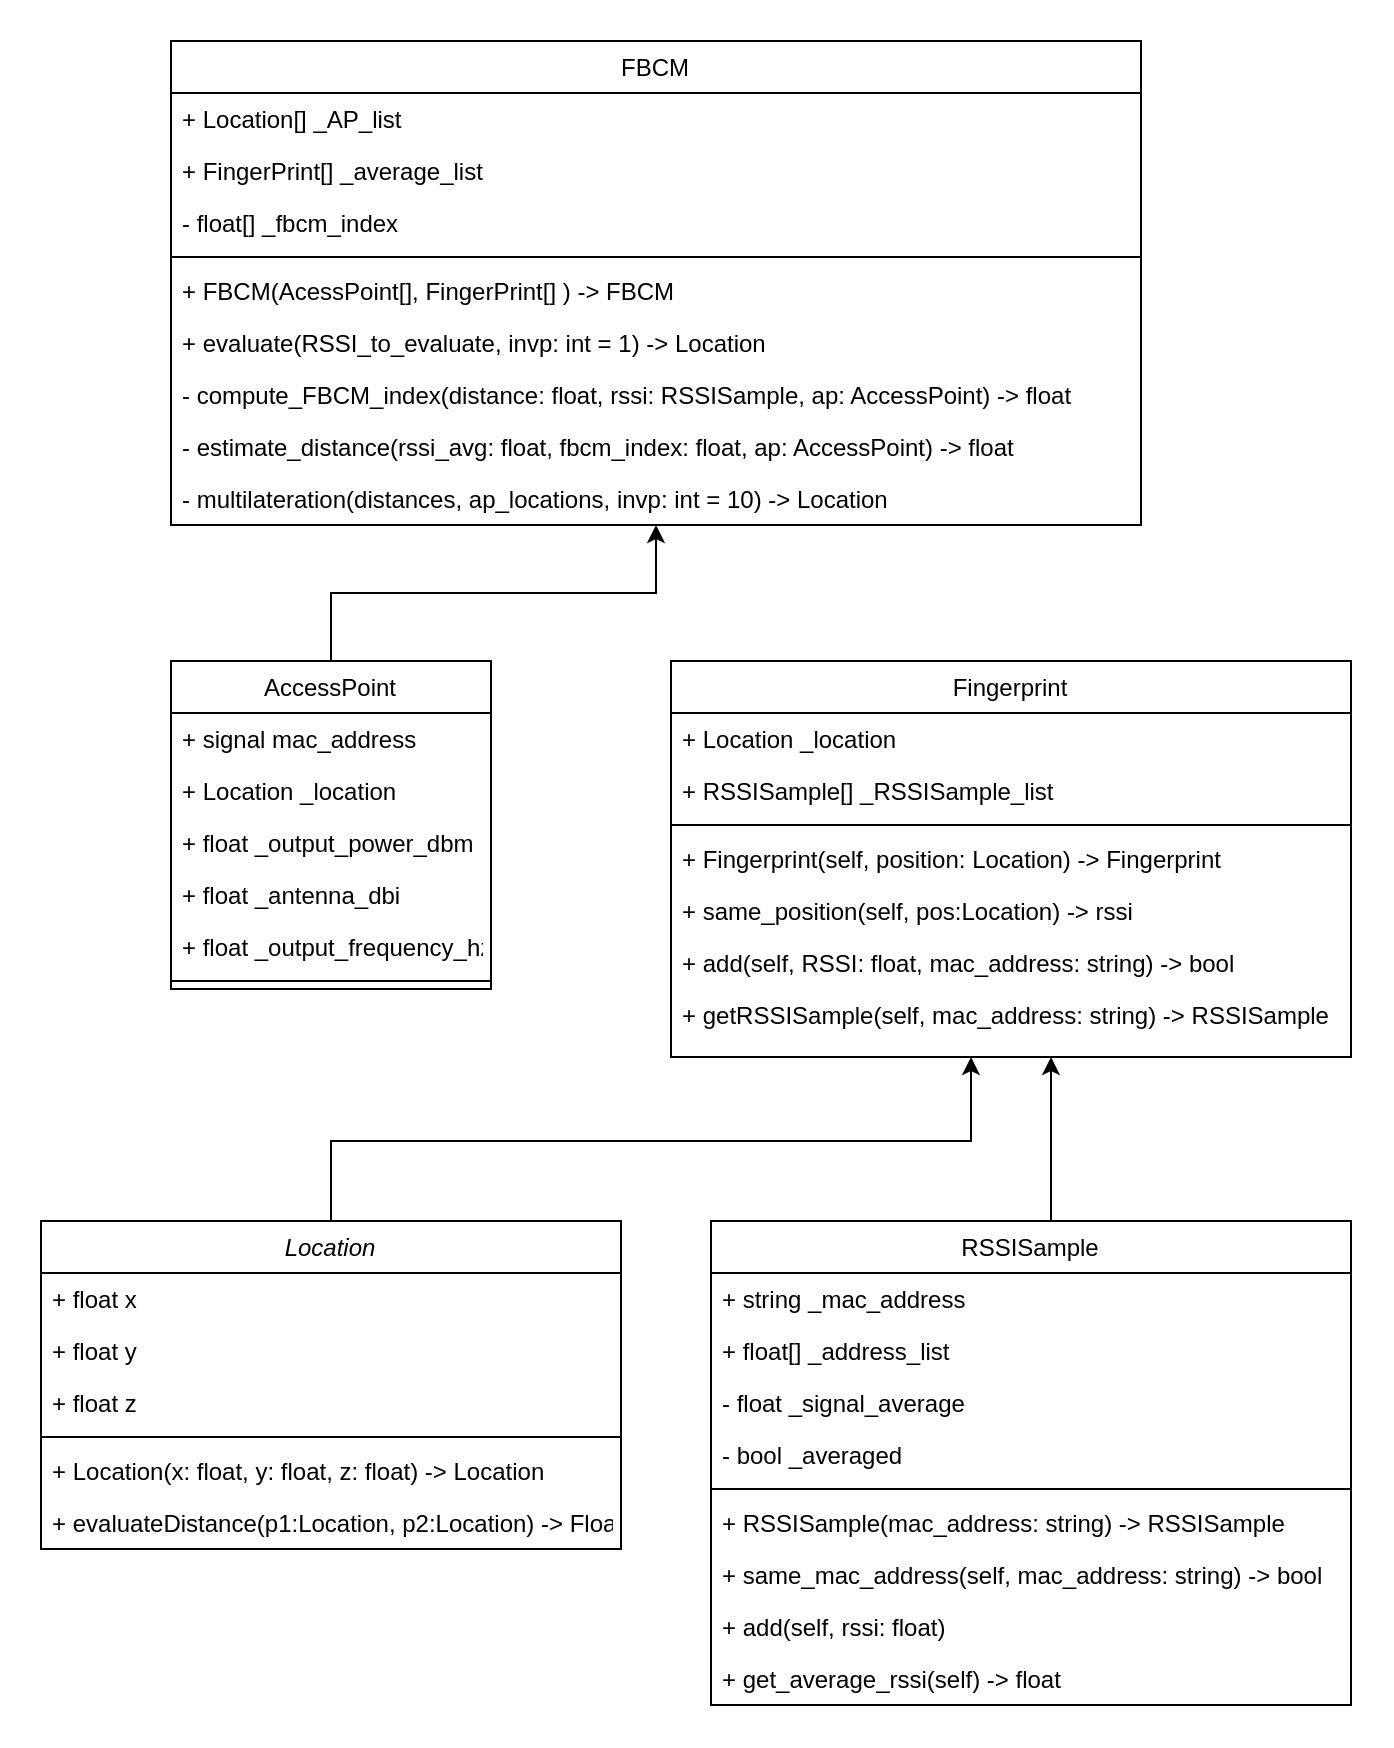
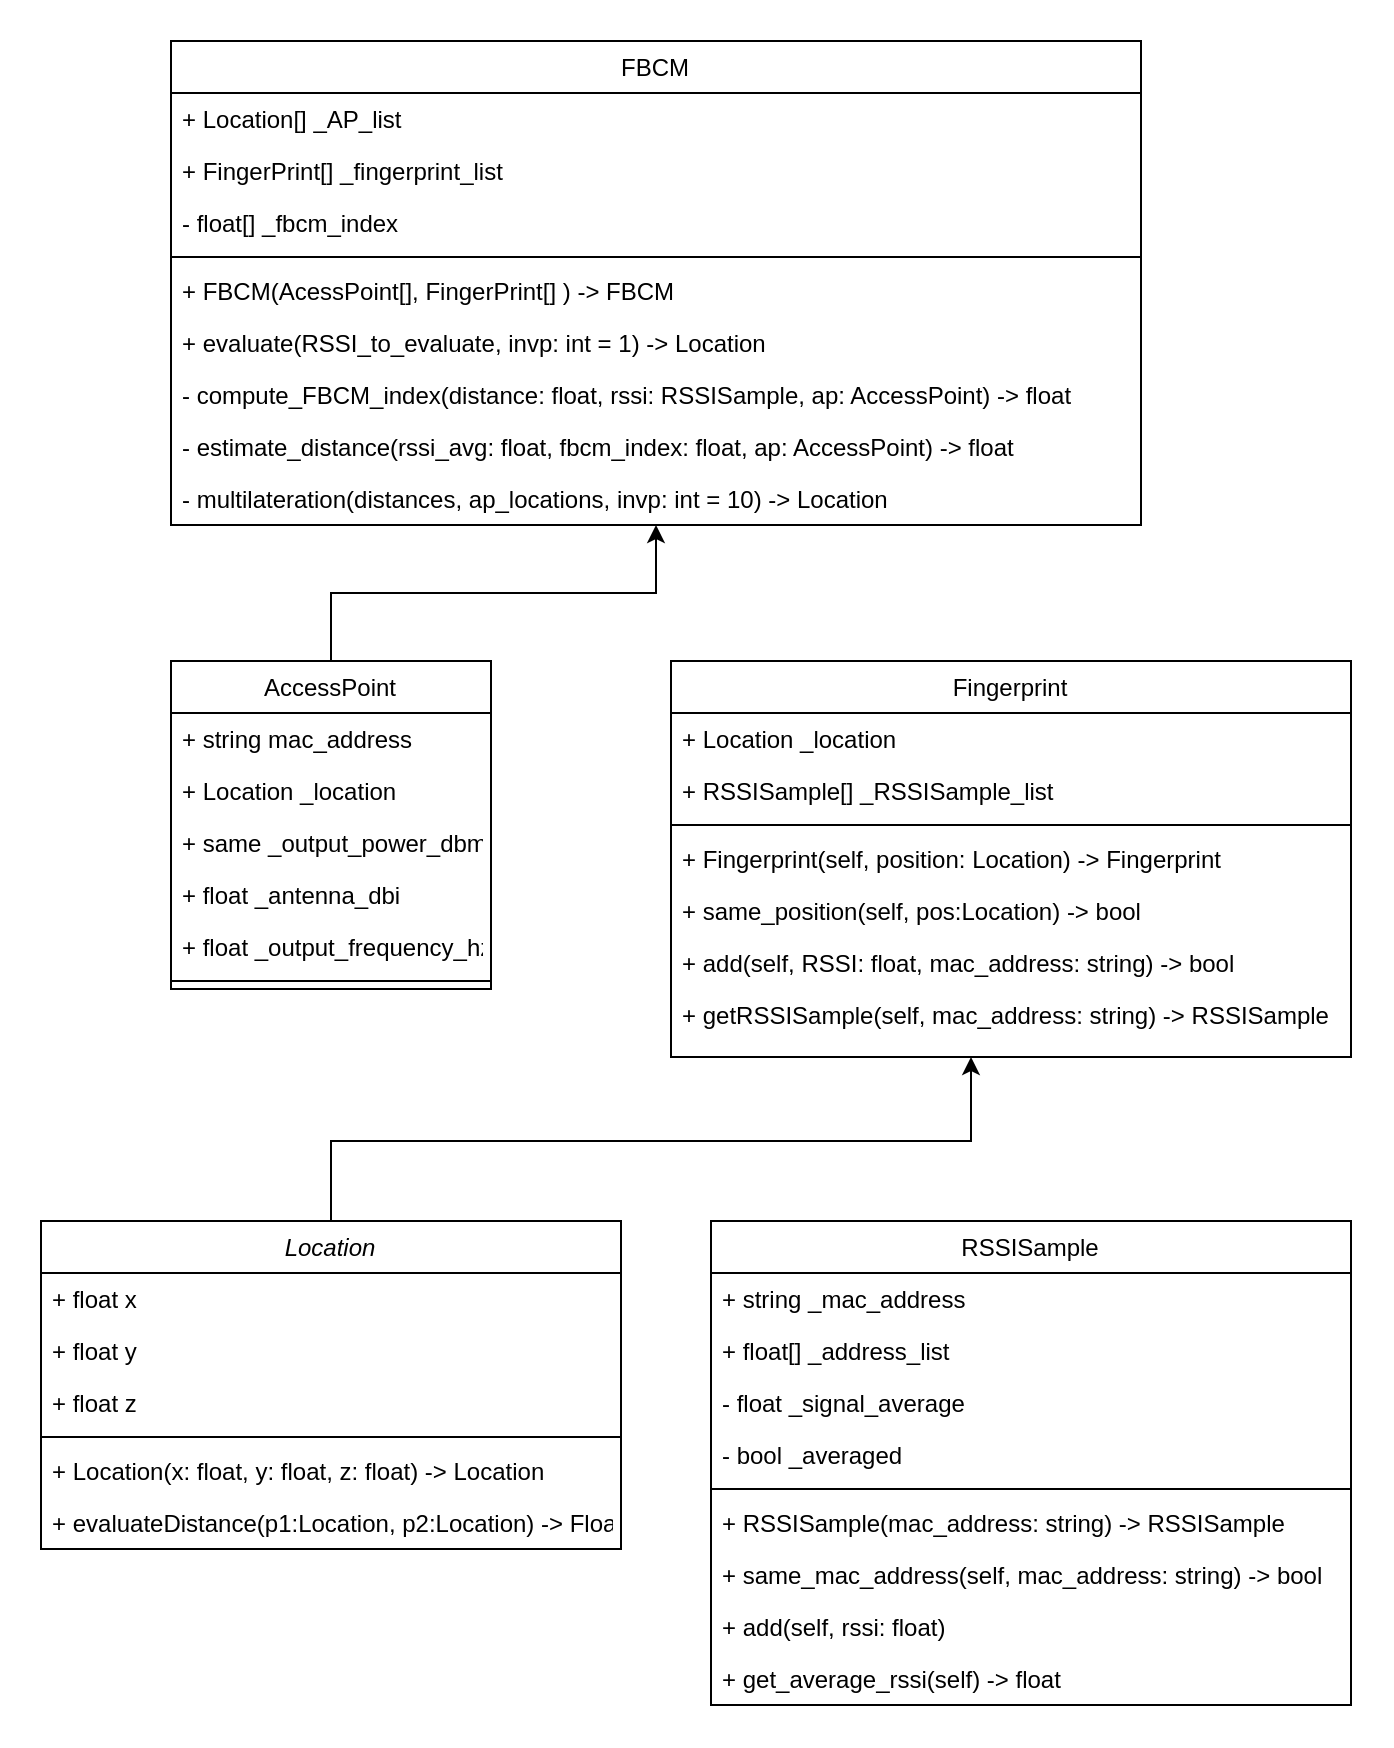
node "+ FingerPrint[] _average_list": label "+ FingerPrint[] _average_list" -> "+ FingerPrint[] _fingerprint_list"
node "+ signal mac_address": label "+ signal mac_address" -> "+ string mac_address"
node "+ float _output_power_dbm": label "+ float _output_power_dbm" -> "+ same _output_power_dbm"
node "+ same_position(self, pos:Location) -> rssi": label "+ same_position(self, pos:Location) -> rssi" -> "+ same_position(self, pos:Location) -> bool"
edge "RSSISample" -> "Fingerprint": removed
